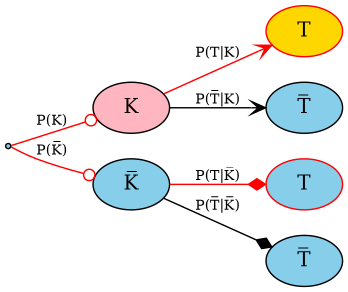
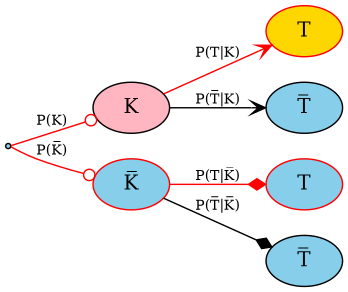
node "K̅": color black -> red
